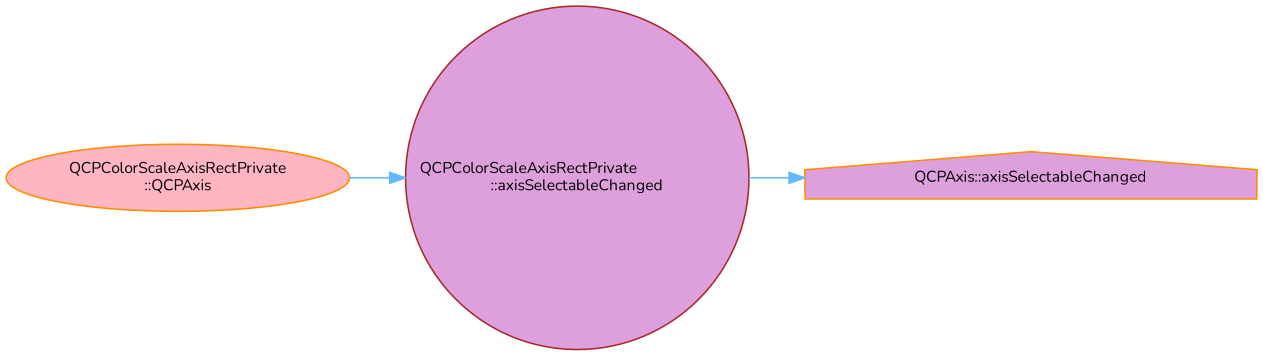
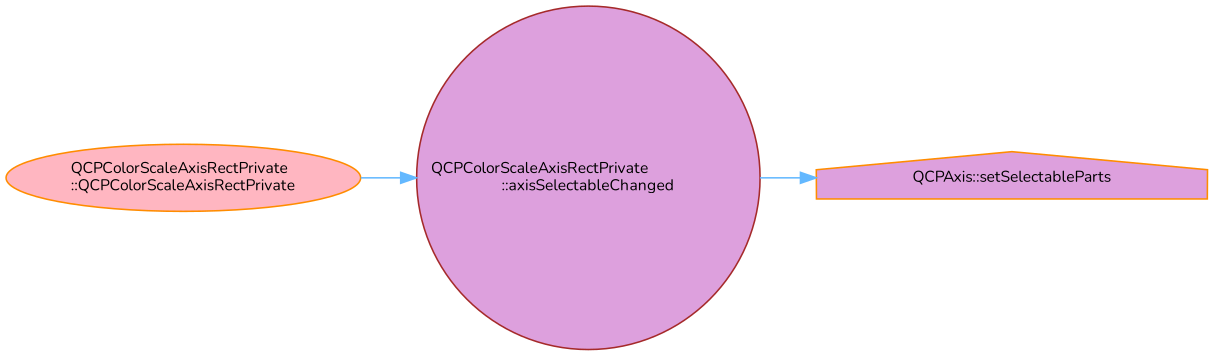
node "QCPColorScaleAxisRectPrivate ::QCPAxis": label "QCPColorScaleAxisRectPrivate ::QCPAxis" -> "QCPColorScaleAxisRectPrivate ::QCPColorScaleAxisRectPrivate"
node "QCPAxis::axisSelectableChanged": label "QCPAxis::axisSelectableChanged" -> "QCPAxis::setSelectableParts"
